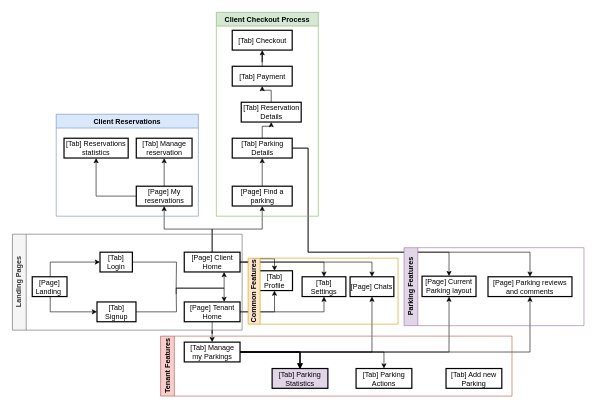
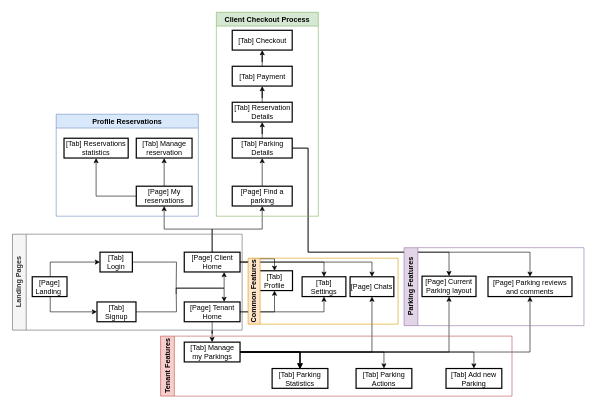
node "[Tab] Reservation Details": moved (271, 112) -> (262, 112)
node "Client Reservations": label "Client Reservations" -> "Profile Reservations"
edge "[Tab] Manage my Parkings" -> "[Tab] Add new Parking": added
node "[Tab] Parking Statistics": fillcolor #e1d5e7 -> #ffffff
